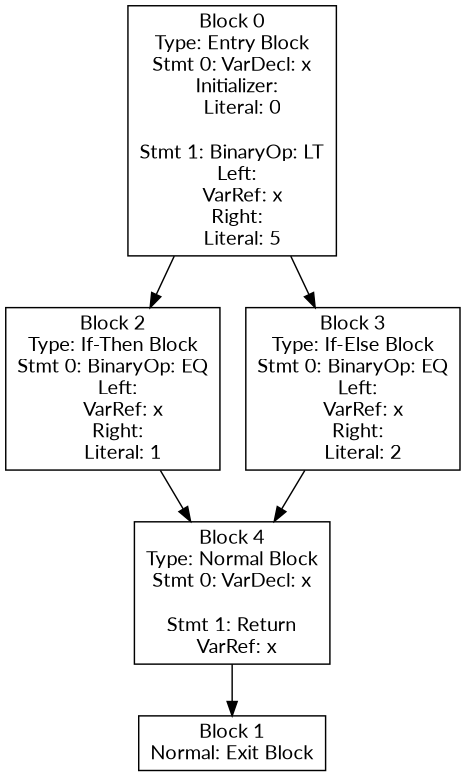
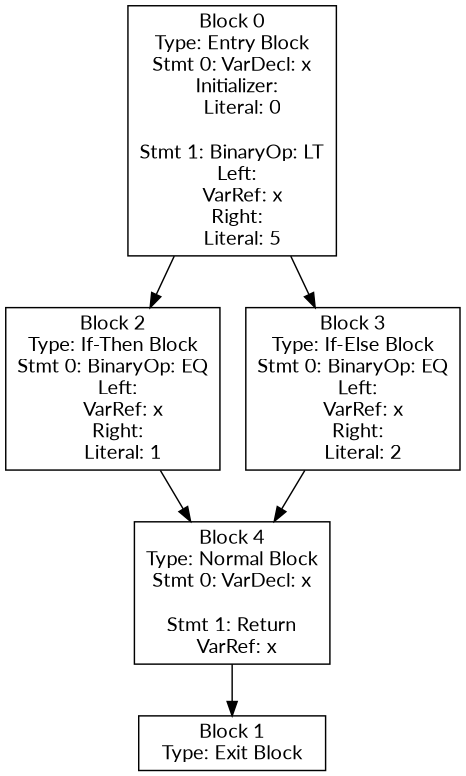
node "Block 1 Normal: Exit Block": label "Block 1 Normal: Exit Block" -> "Block 1 Type: Exit Block"
